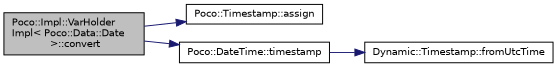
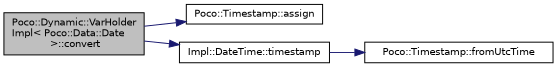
node "Poco::Impl::VarHolder Impl< Poco::Data::Date >::convert": label "Poco::Impl::VarHolder Impl< Poco::Data::Date >::convert" -> "Poco::Dynamic::VarHolder Impl< Poco::Data::Date >::convert"
node "Poco::DateTime::timestamp": label "Poco::DateTime::timestamp" -> "Impl::DateTime::timestamp"
node "Dynamic::Timestamp::fromUtcTime": label "Dynamic::Timestamp::fromUtcTime" -> "Poco::Timestamp::fromUtcTime"
